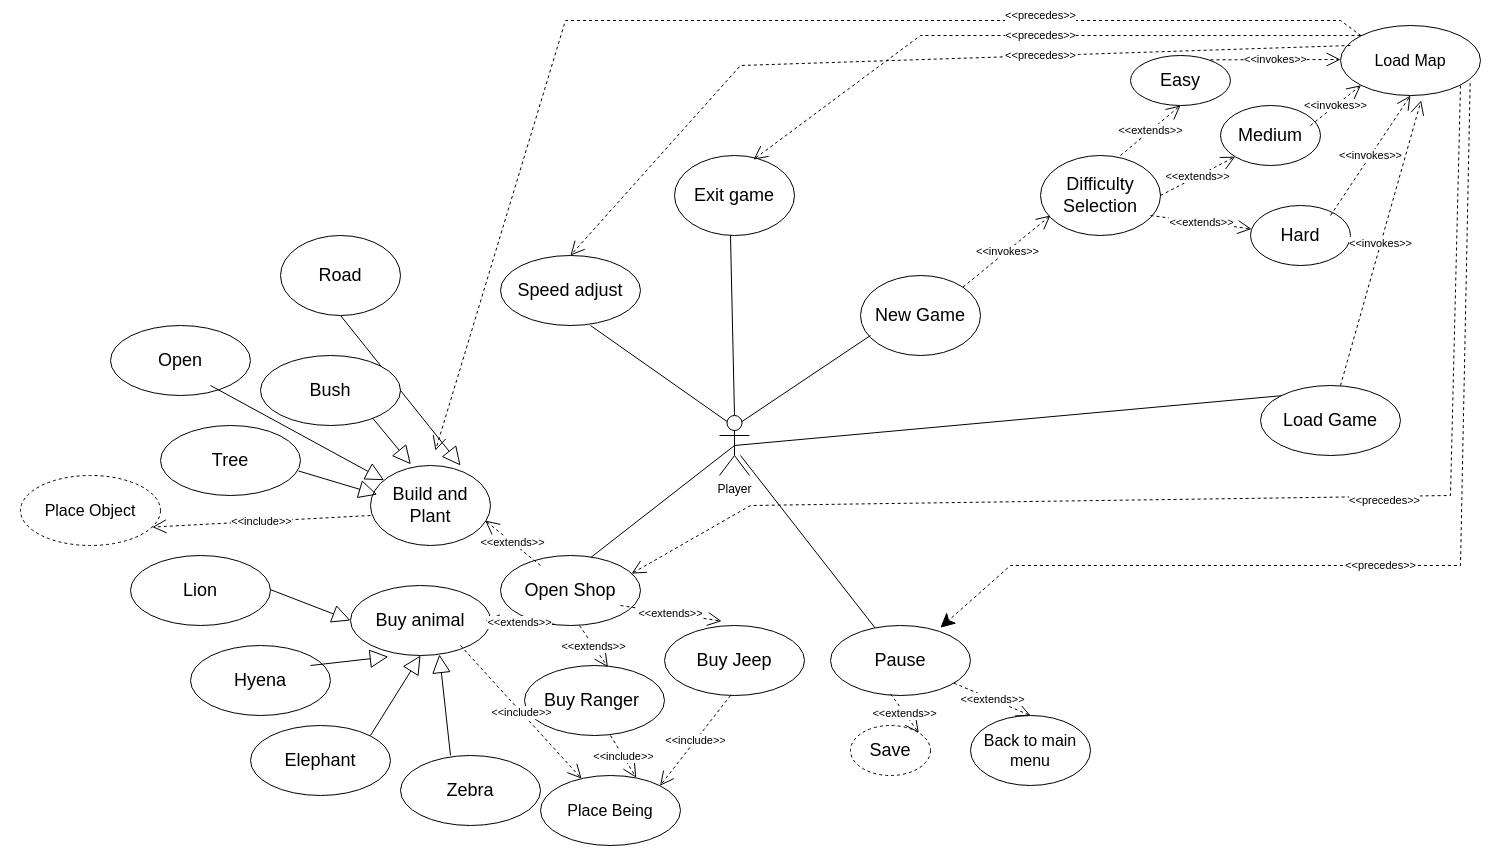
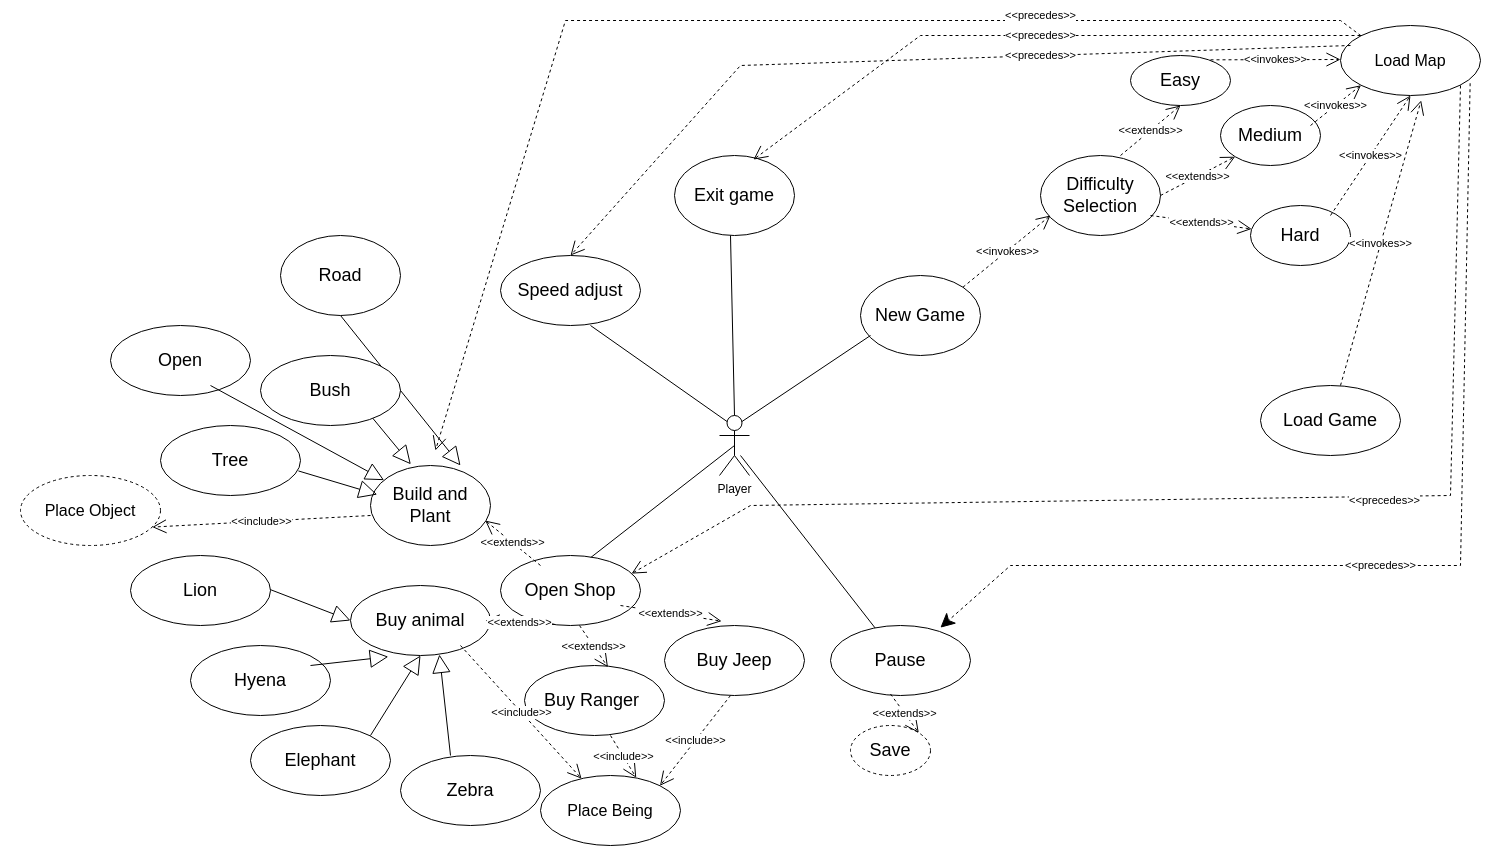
edge "Load Game" -- "Player": removed
edge "Pause" -> "Back to main menu": removed, label "<<extends>>"
node "Back to main menu": removed
